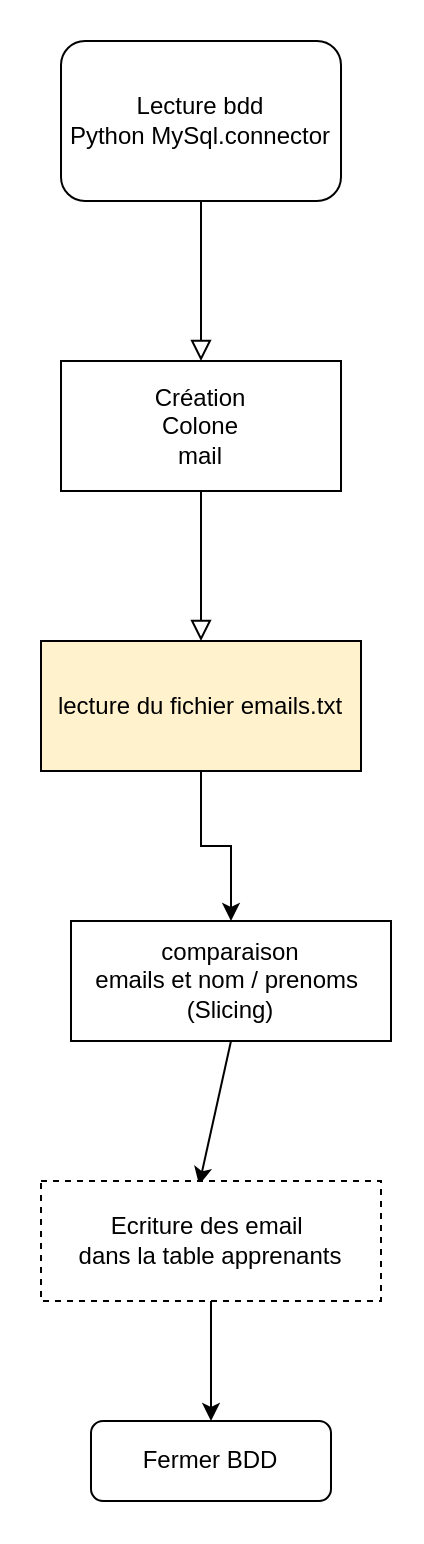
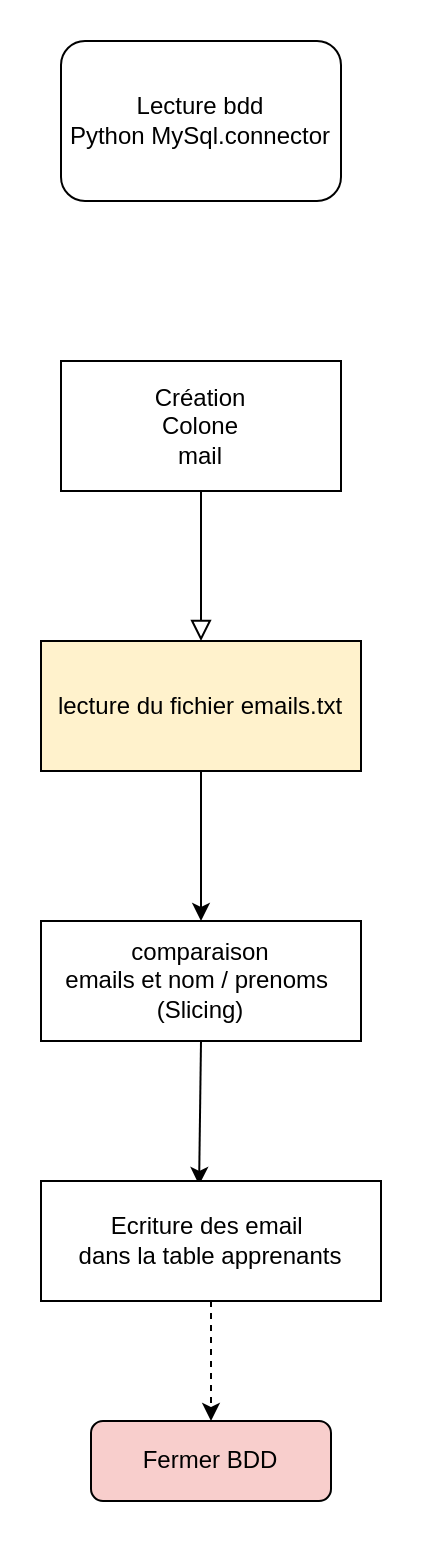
edge "Lecture bdd Python MySql.connector" -> "Création Colone mail": removed
node "comparaison emails et nom / prenoms (Slicing)": moved (231, 981) -> (201, 981)
node "Ecriture des email dans la table apprenants": style dashed -> solid
edge "Ecriture des email dans la table apprenants" -> "Fermer BDD": style solid -> dashed
node "Fermer BDD": fillcolor #ffffff -> #f8cecc
